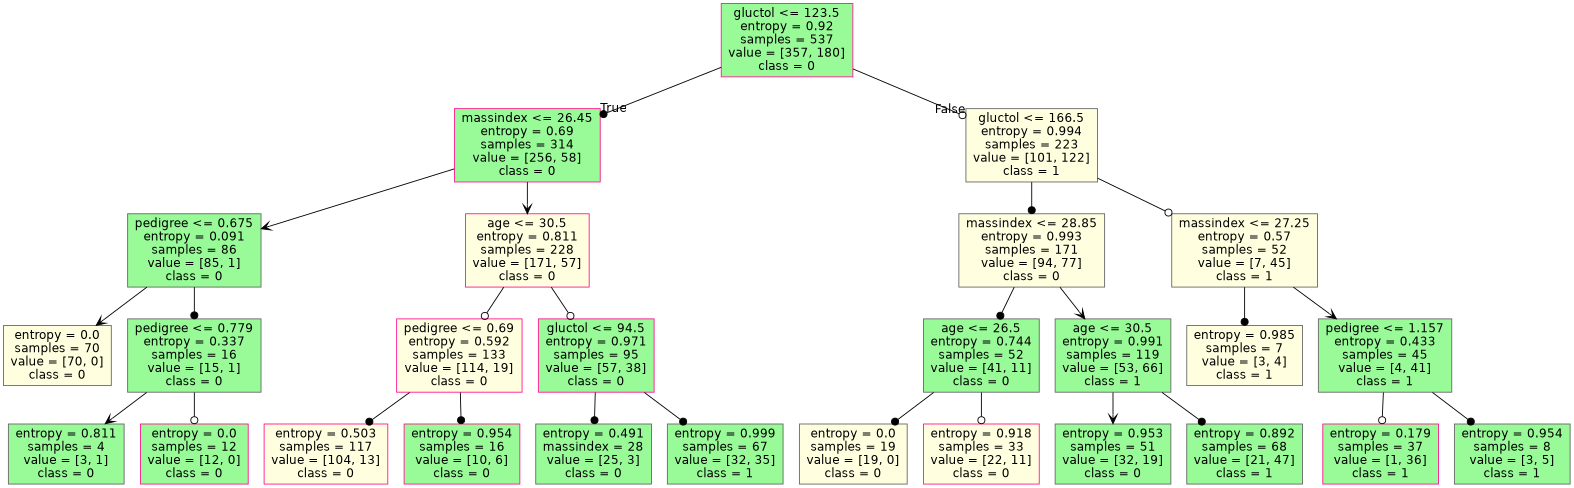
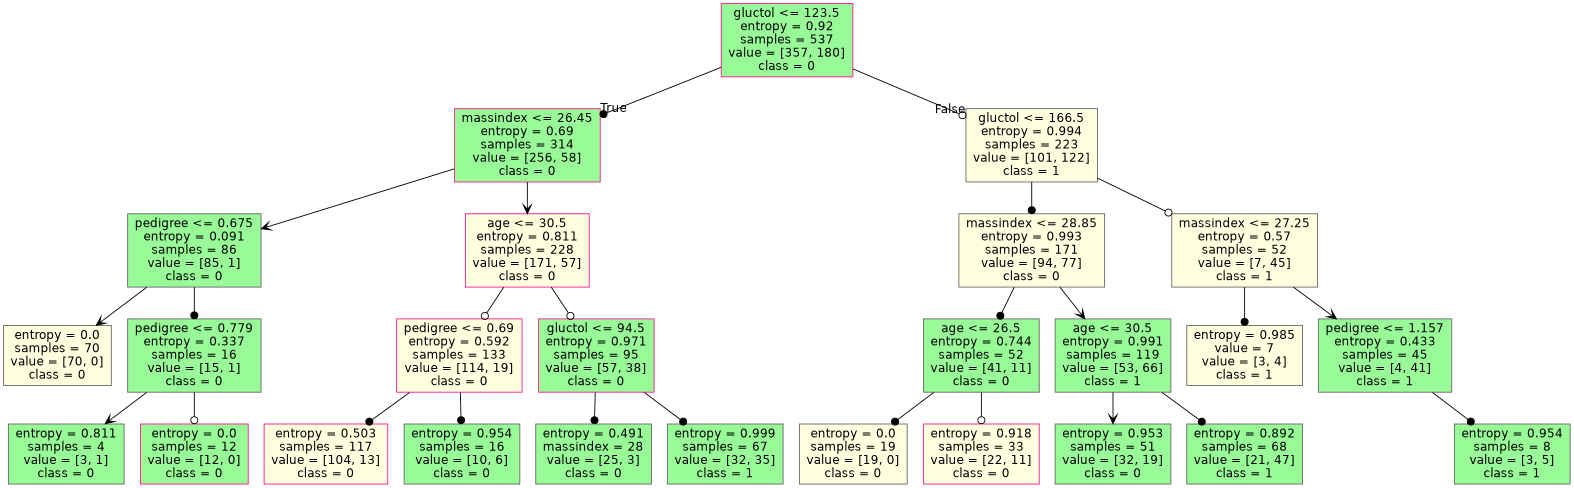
node "entropy = 0.985 samples = 7 value = [3, 4] class = 1": label "entropy = 0.985 samples = 7 value = [3, 4] class = 1" -> "entropy = 0.985 value = 7 value = [3, 4] class = 1"
node "entropy = 0.954 samples = 16 value = [10, 6] class = 0": color deeppink -> gray40
node "entropy = 0.179 samples = 37 value = [1, 36] class = 1": removed
